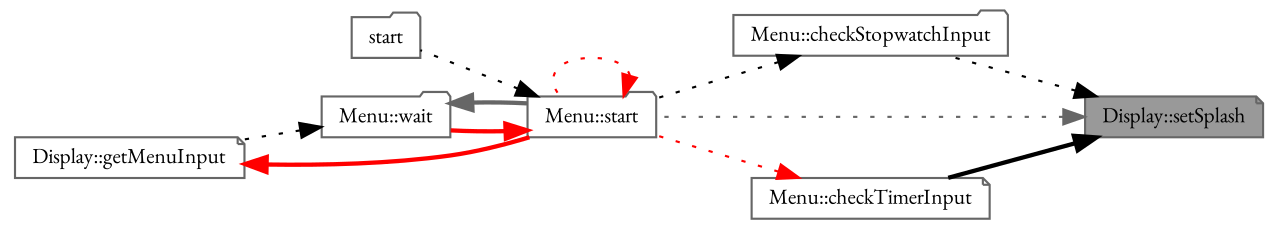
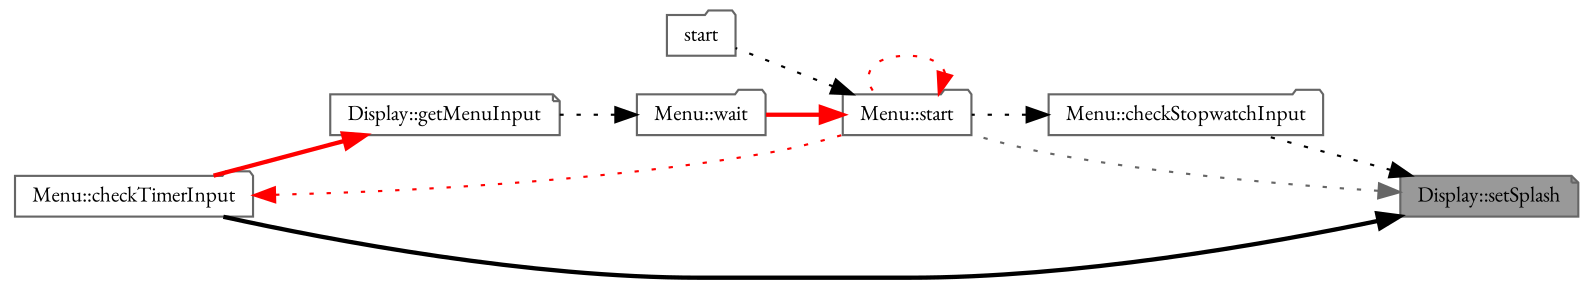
edge "Menu::start" -> "Menu::wait": removed
edge "Menu::start" -> "Display::getMenuInput": now "Menu::checkTimerInput" -> "Display::getMenuInput"
node "Menu::checkTimerInput": shape note -> folder
